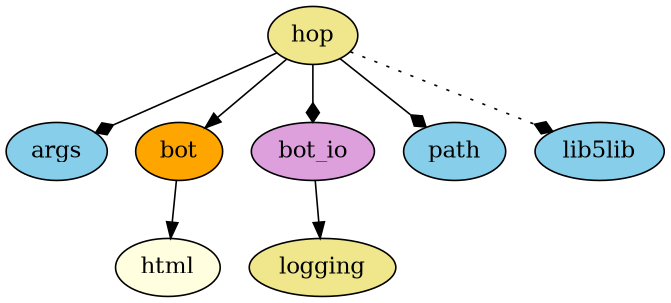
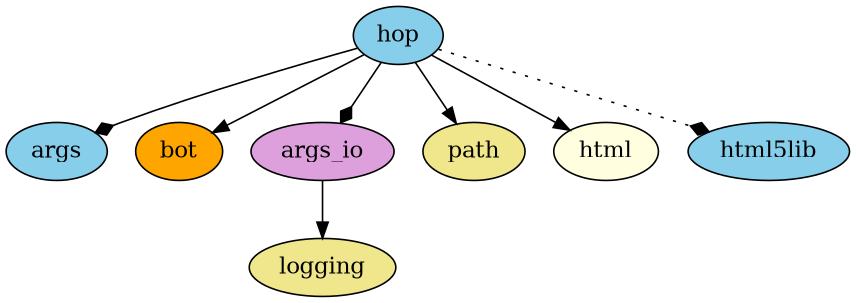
node "hop": fillcolor khaki -> skyblue
edge "hop" -> "path": arrowhead diamond -> normal
node "bot_io": label "bot_io" -> "args_io"
node "path": fillcolor skyblue -> khaki
node "lib5lib": label "lib5lib" -> "html5lib"
edge "bot" -> "html": now "hop" -> "html"
